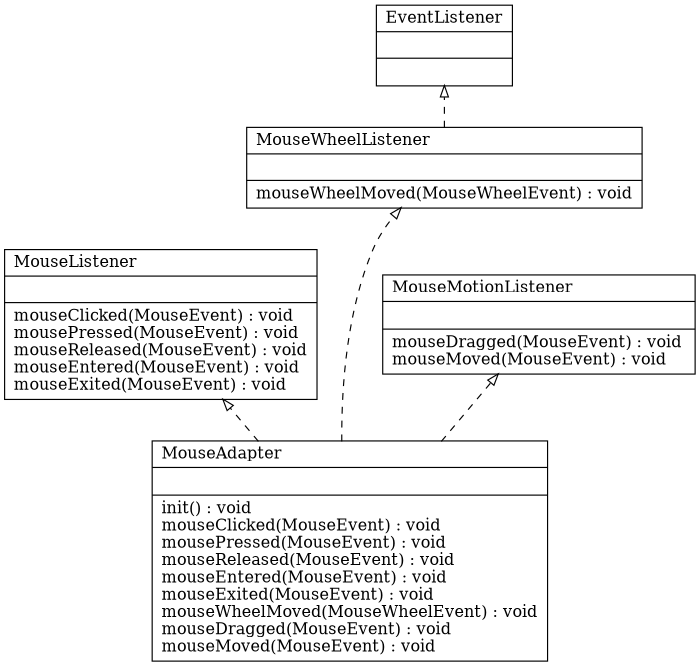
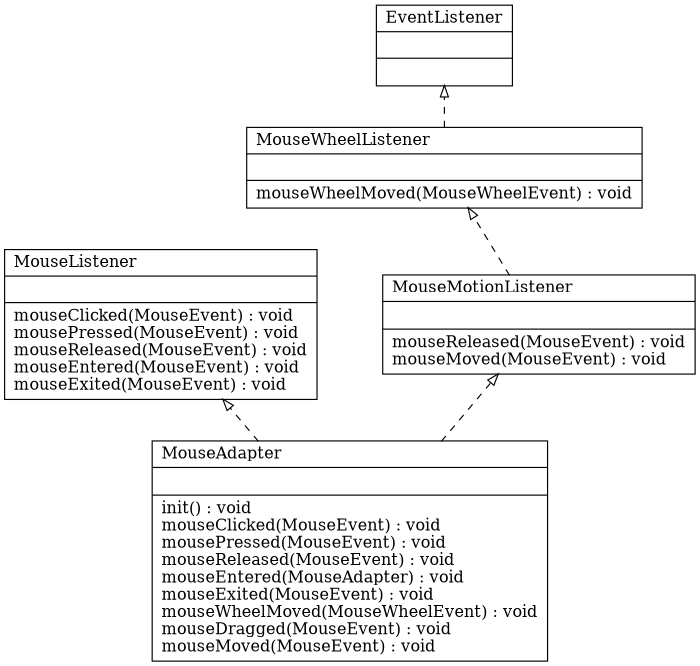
edge "MouseAdapter" -> "MouseWheelListener": now "MouseMotionListener" -> "MouseWheelListener"
node "MouseMotionListener": text "mouseDragged(MouseEvent) : void" -> "mouseReleased(MouseEvent) : void"
node "MouseAdapter": text "mouseEntered(MouseEvent) : void" -> "mouseEntered(MouseAdapter) : void"
